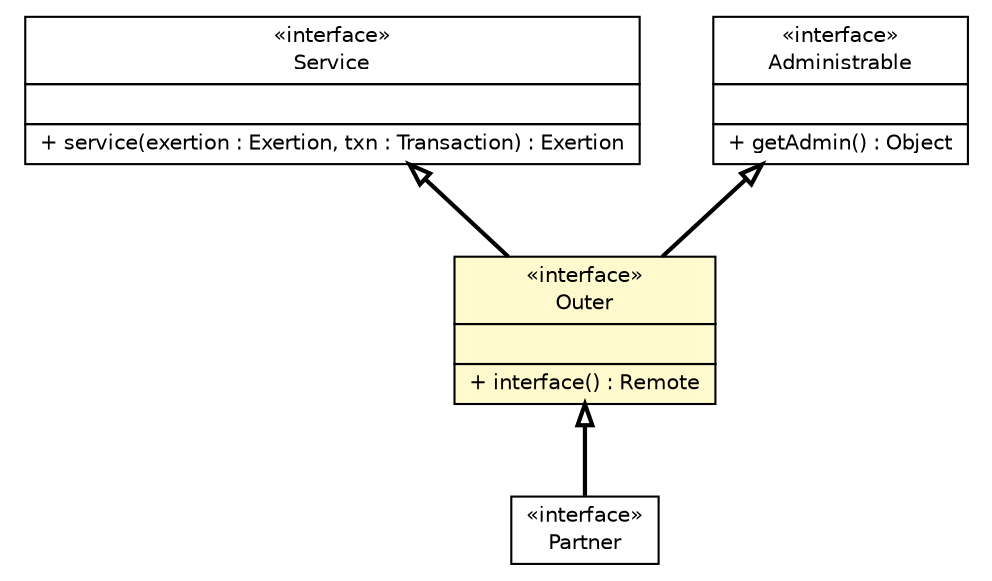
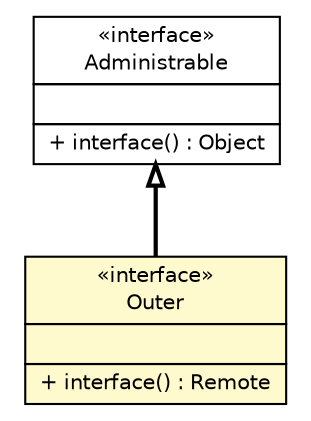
node "Service": removed
node "Administrable": text "+ getAdmin() : Object" -> "+ interface() : Object"
node "Partner": removed
